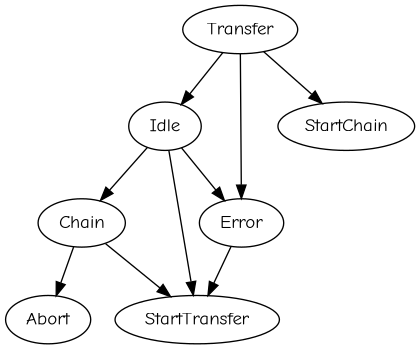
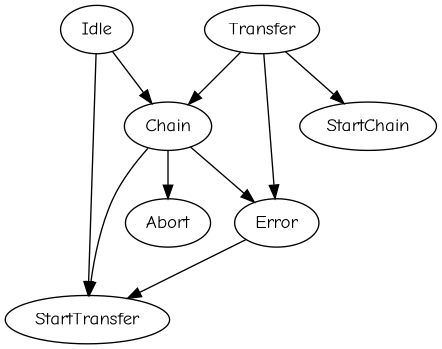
edge "Transfer" -> "Idle": now "Transfer" -> "Chain"
edge "Idle" -> "Error": now "Chain" -> "Error"
